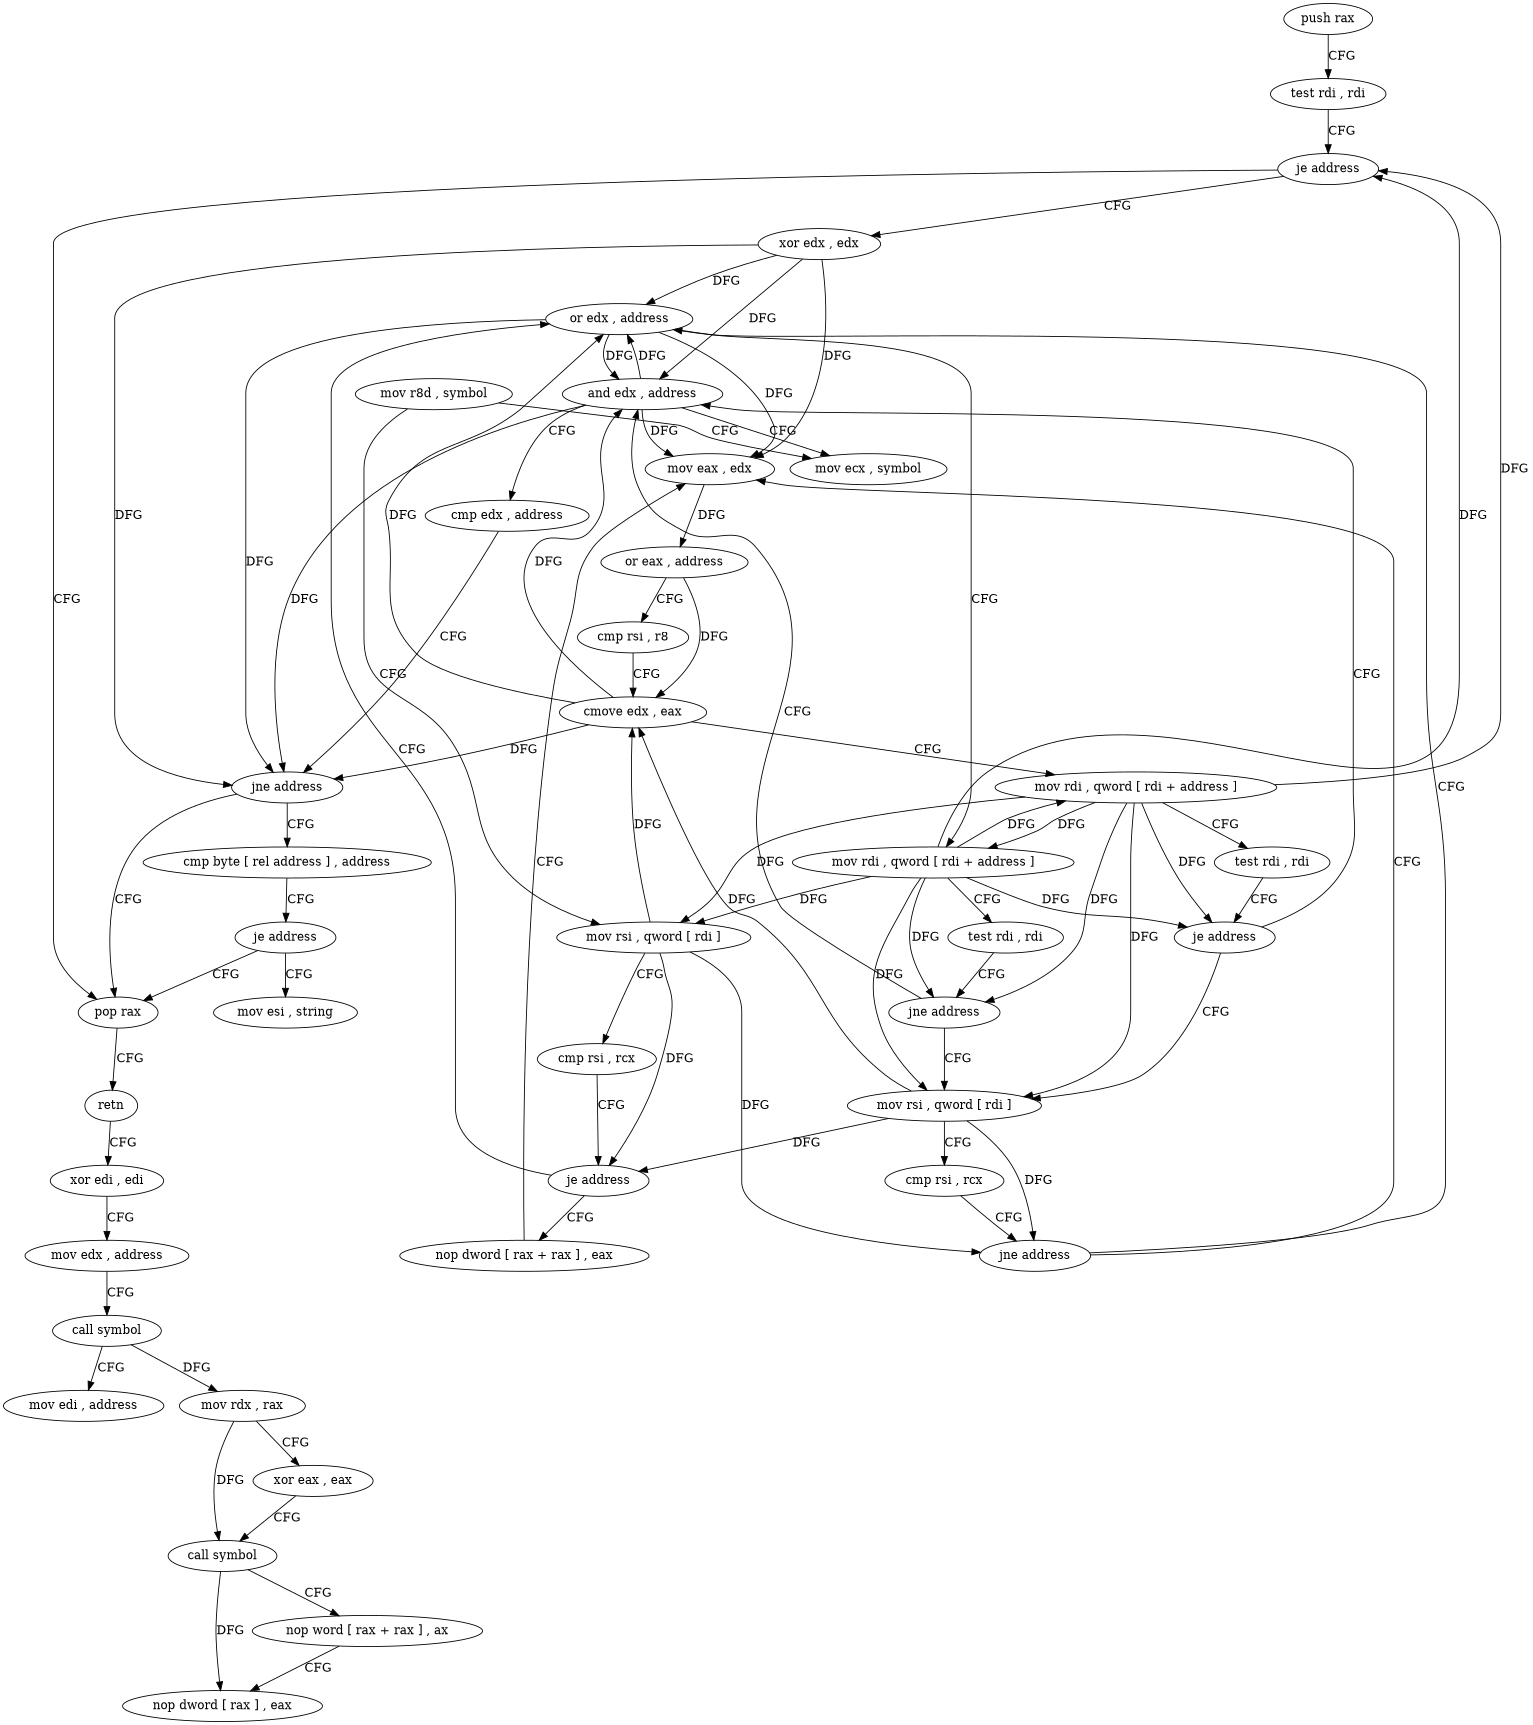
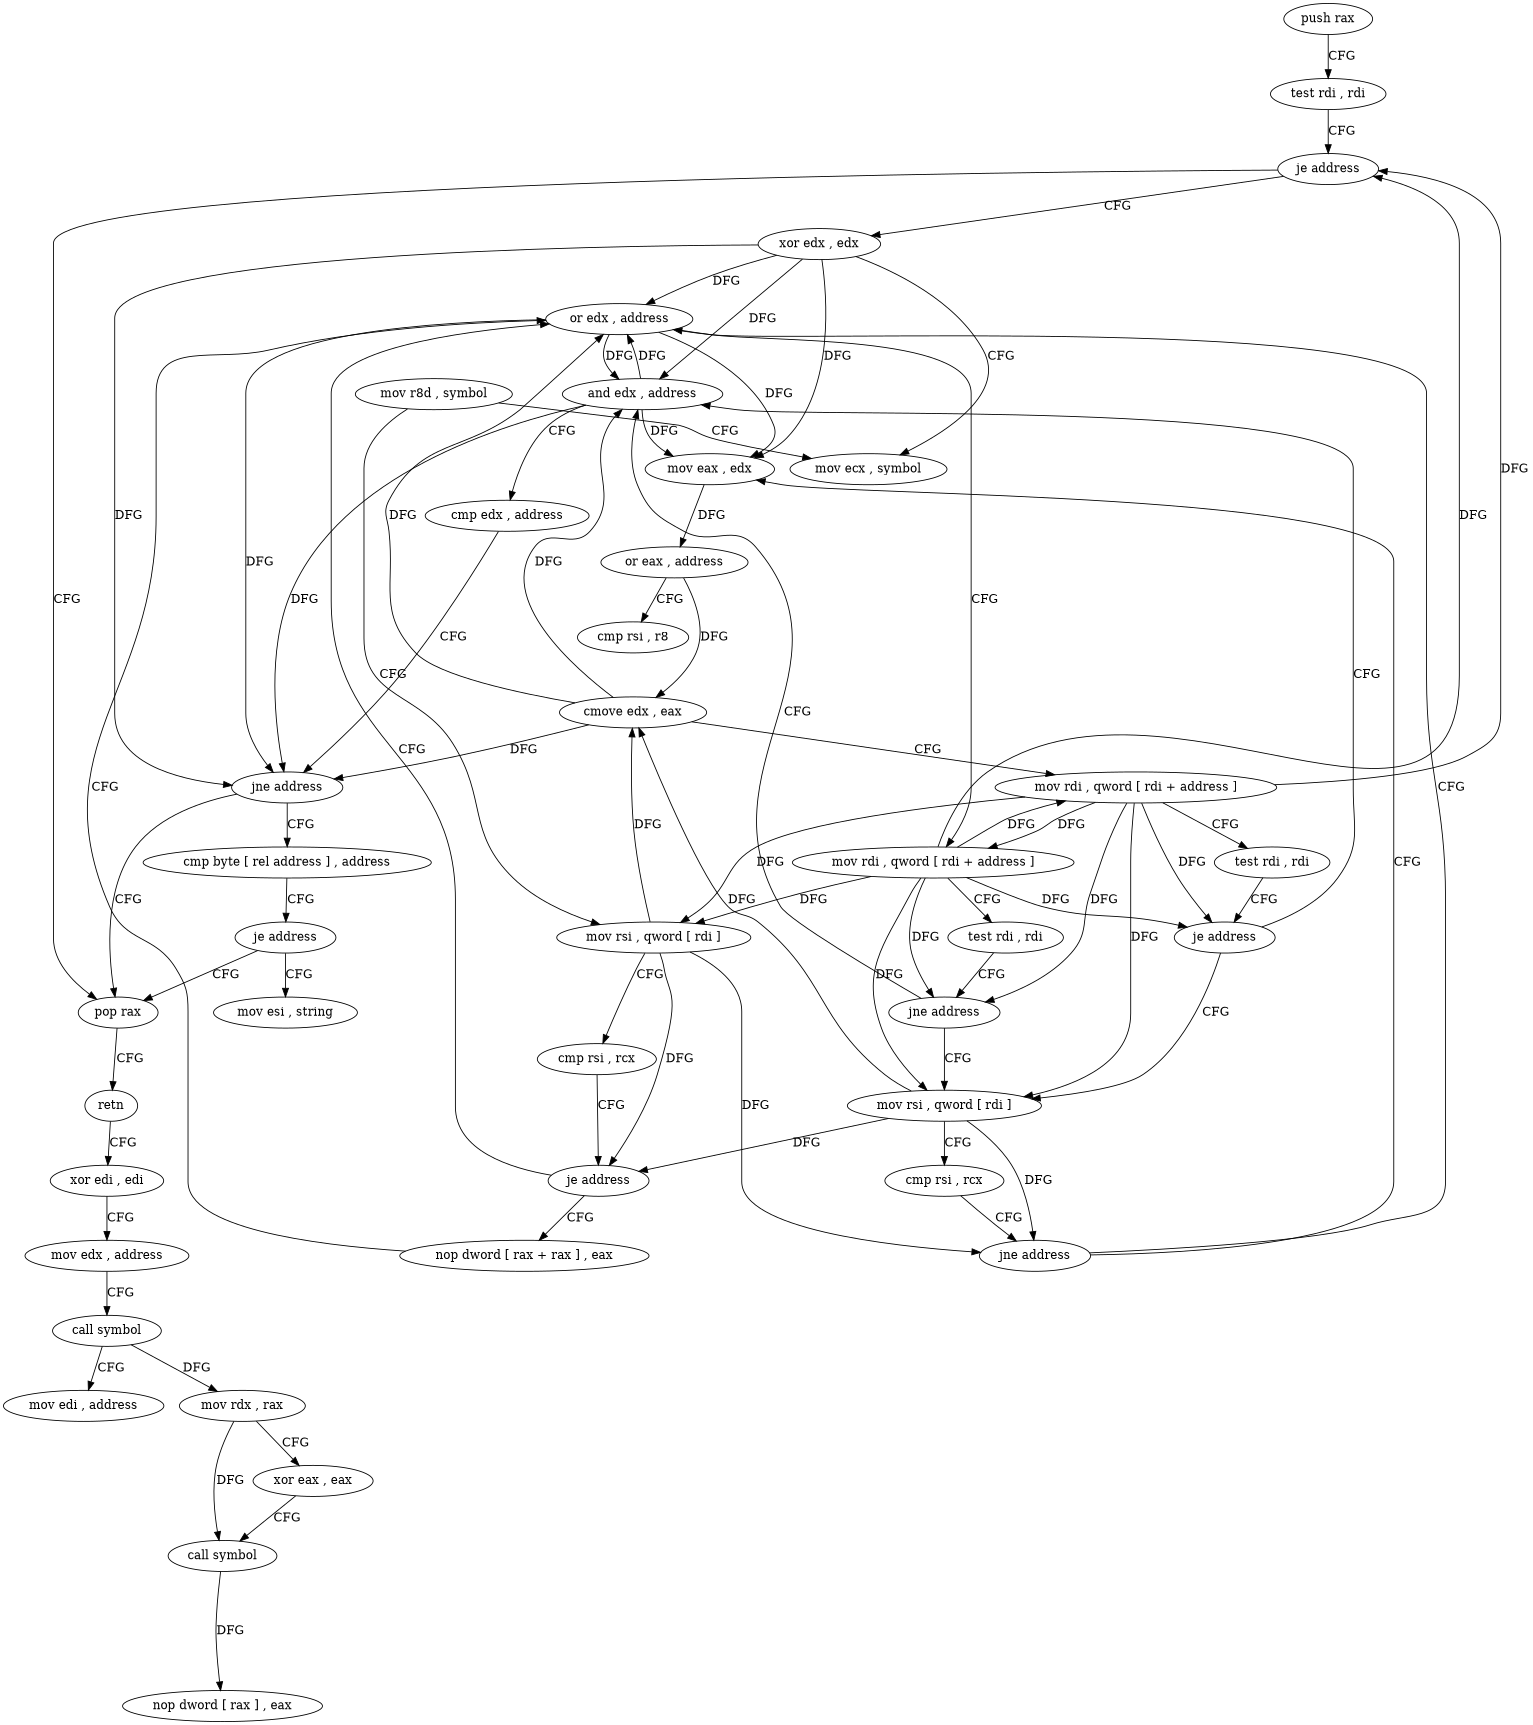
edge "and edx , address" -> "mov ecx , symbol": now "xor edx , edx" -> "mov ecx , symbol"
edge "cmp rsi , r8" -> "cmove edx , eax": removed, label "CFG"
edge "nop dword [ rax + rax ] , eax" -> "mov eax , edx": now "nop dword [ rax + rax ] , eax" -> "or edx , address"
node "nop word [ rax + rax ] , ax": removed
